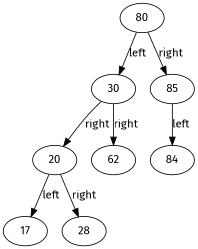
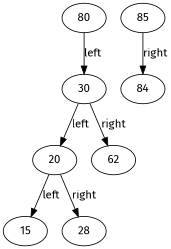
edge "80" -> "85": removed, label "right"
edge "30" -> "20": label "right" -> "left"
edge "85" -> "84": label "left" -> "right"
node "17": label "17" -> "15"
